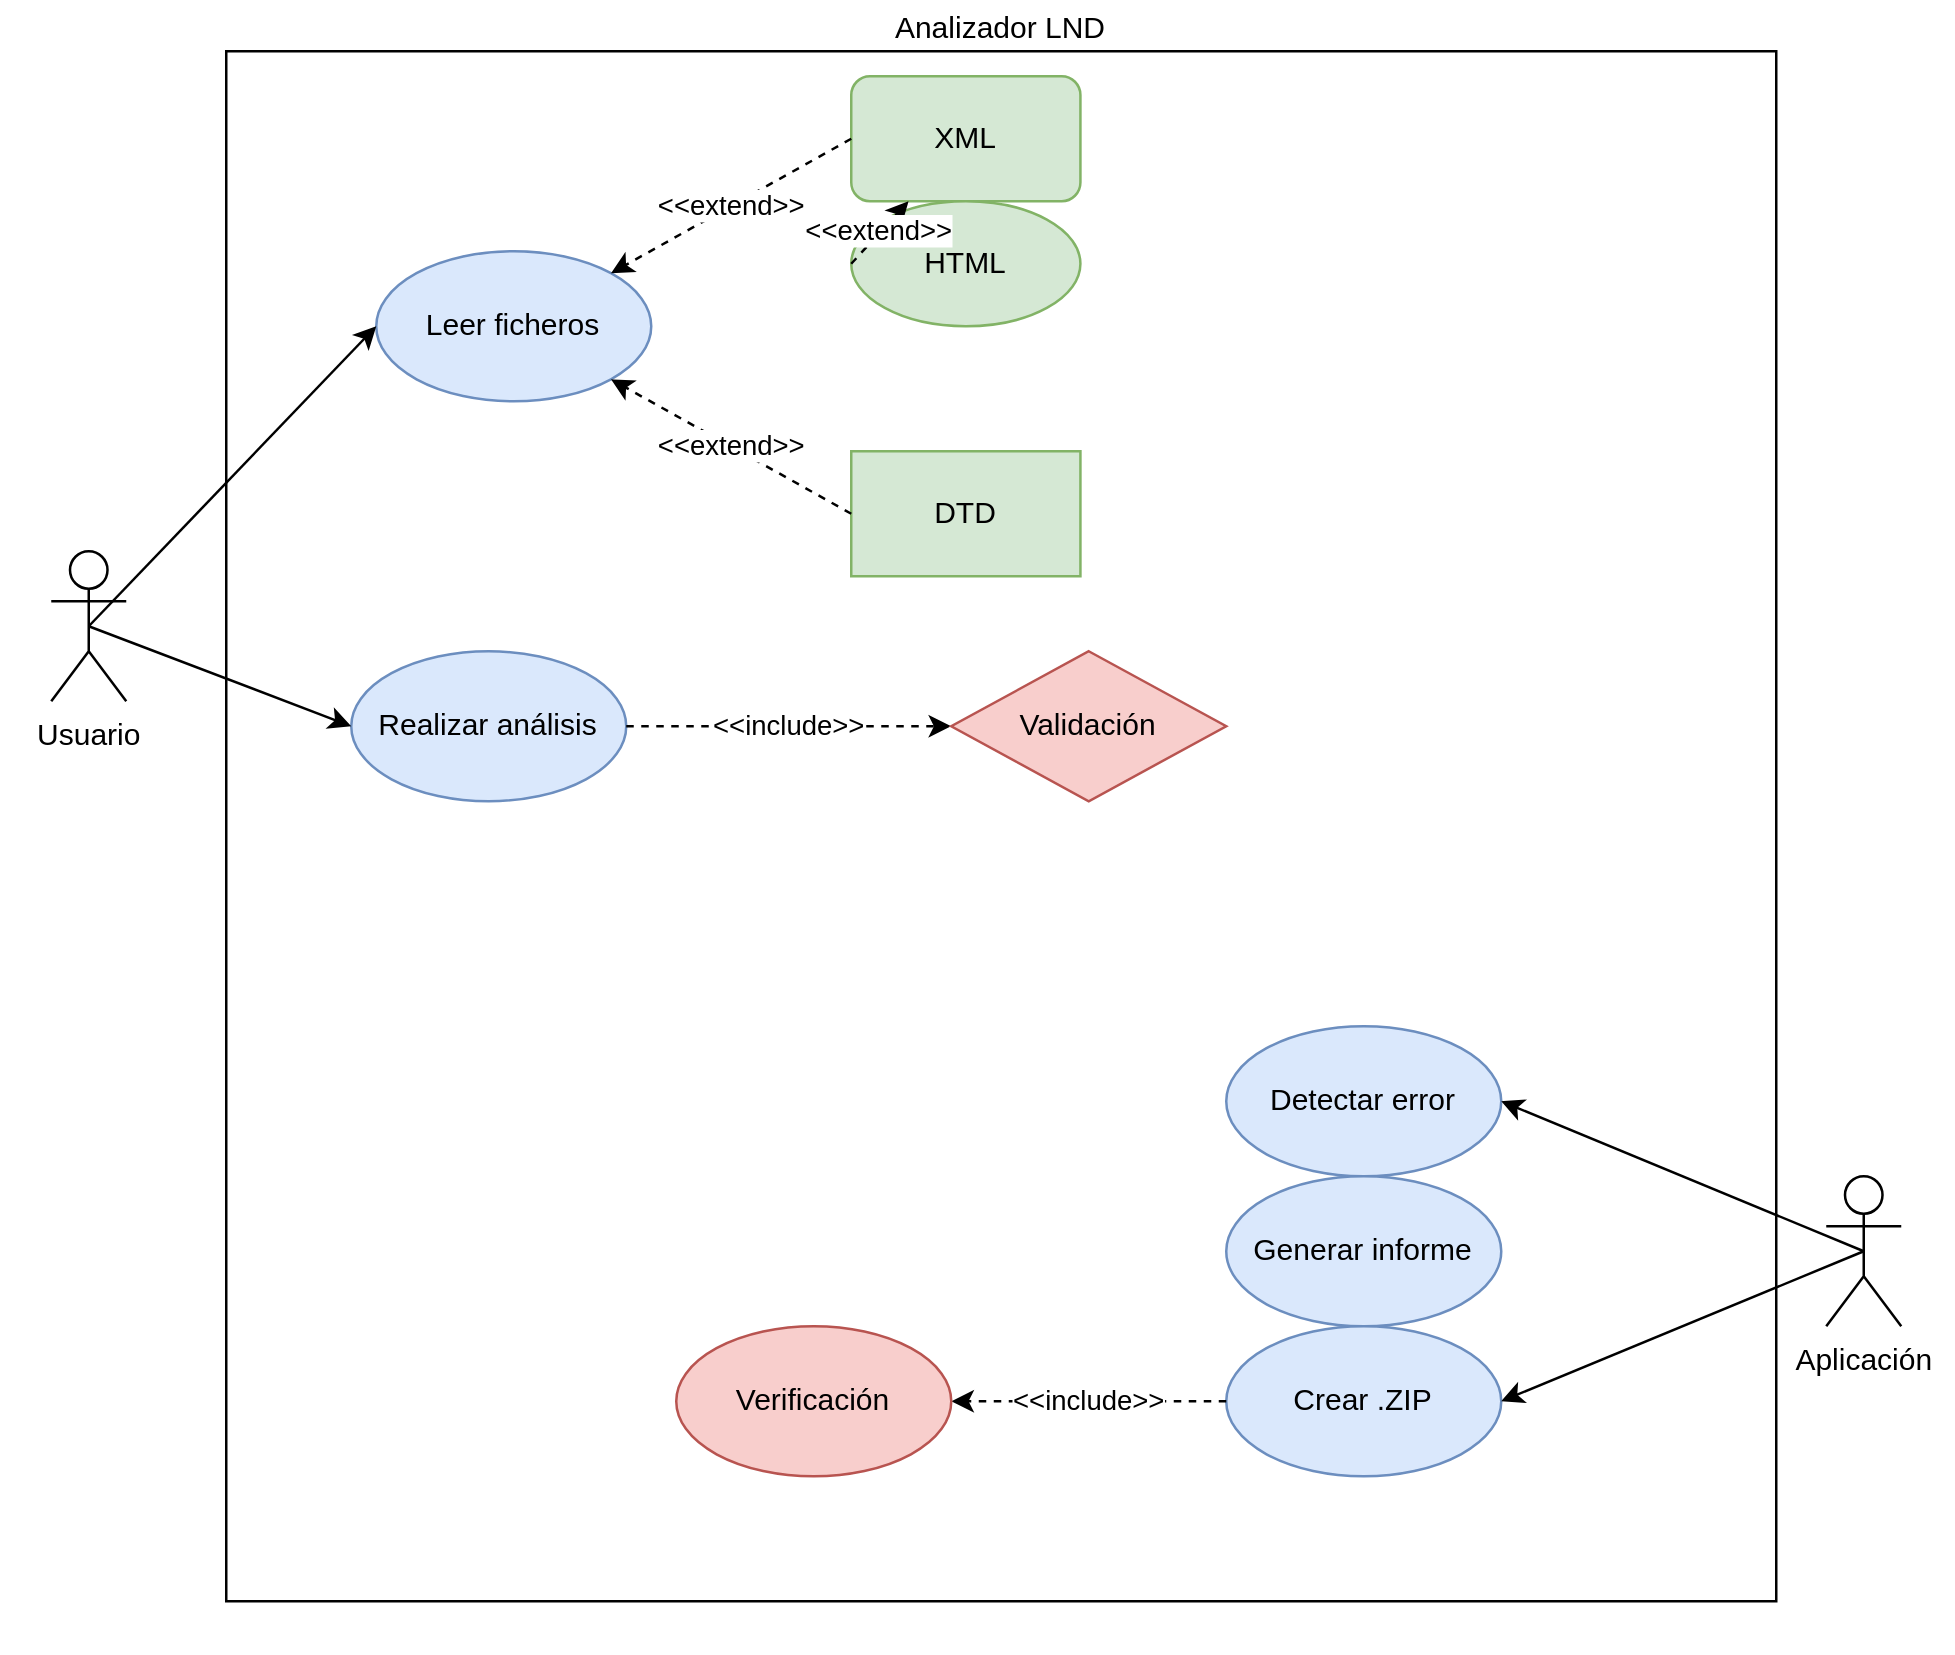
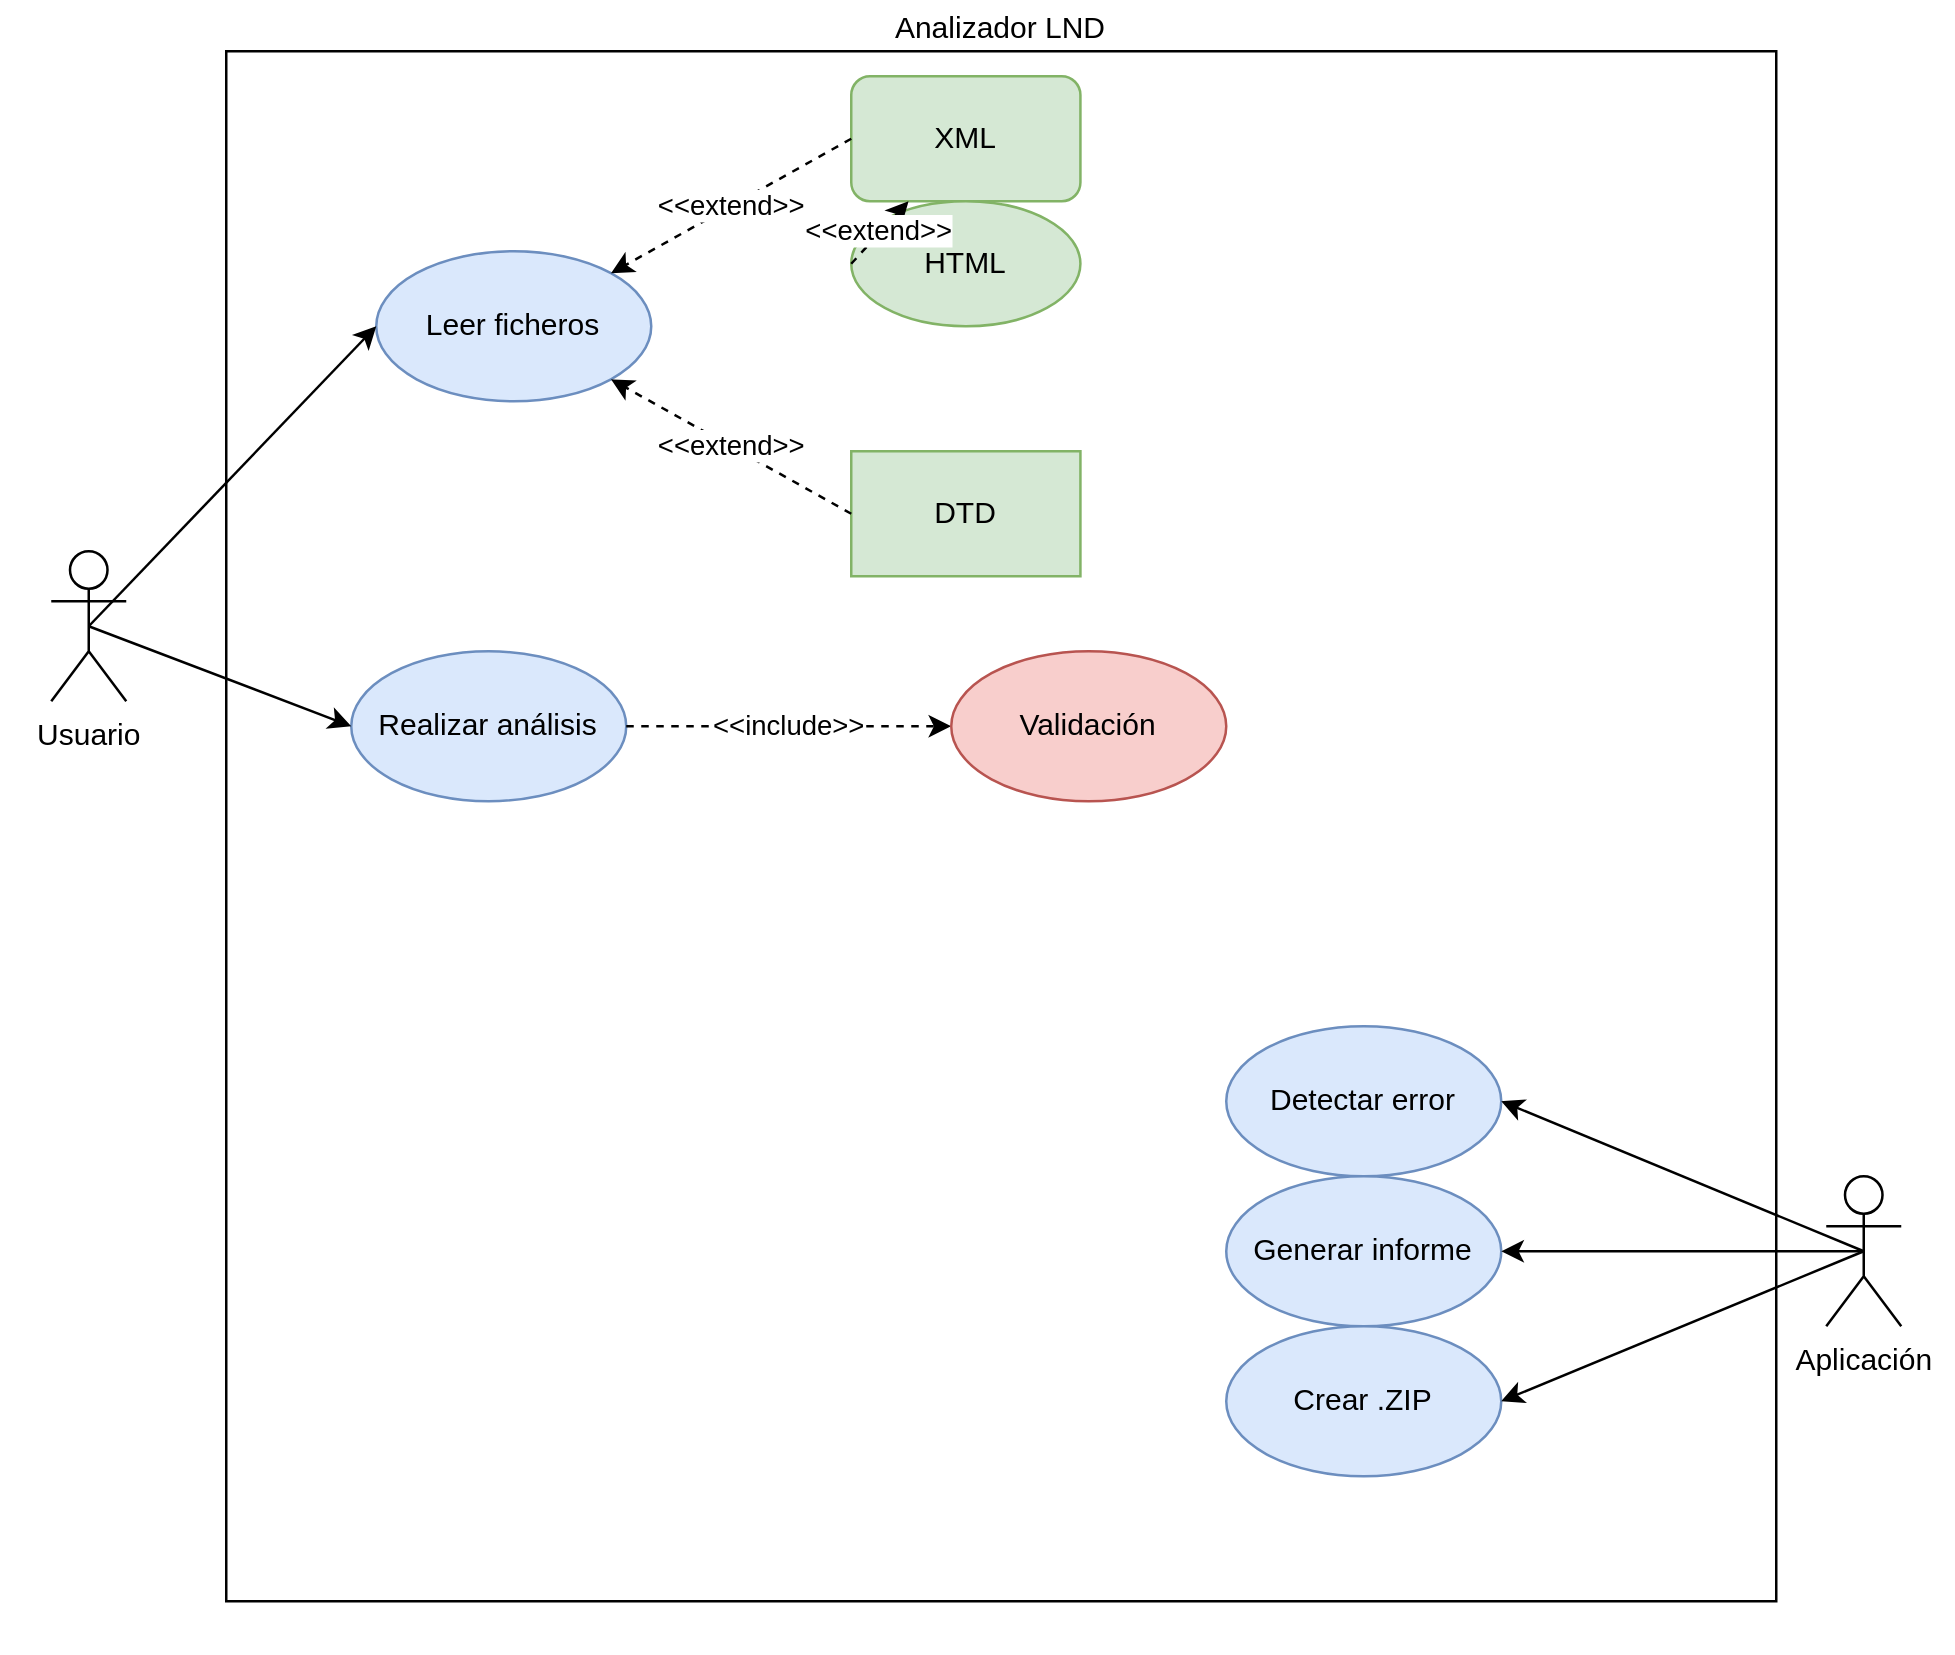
node "Validación": shape diamond -> ellipse
edge "Aplicación" -> "Generar informe": added
node "Verificación": removed
edge "Crear .ZIP" -> "Verificación": removed, label "<<include>>"
